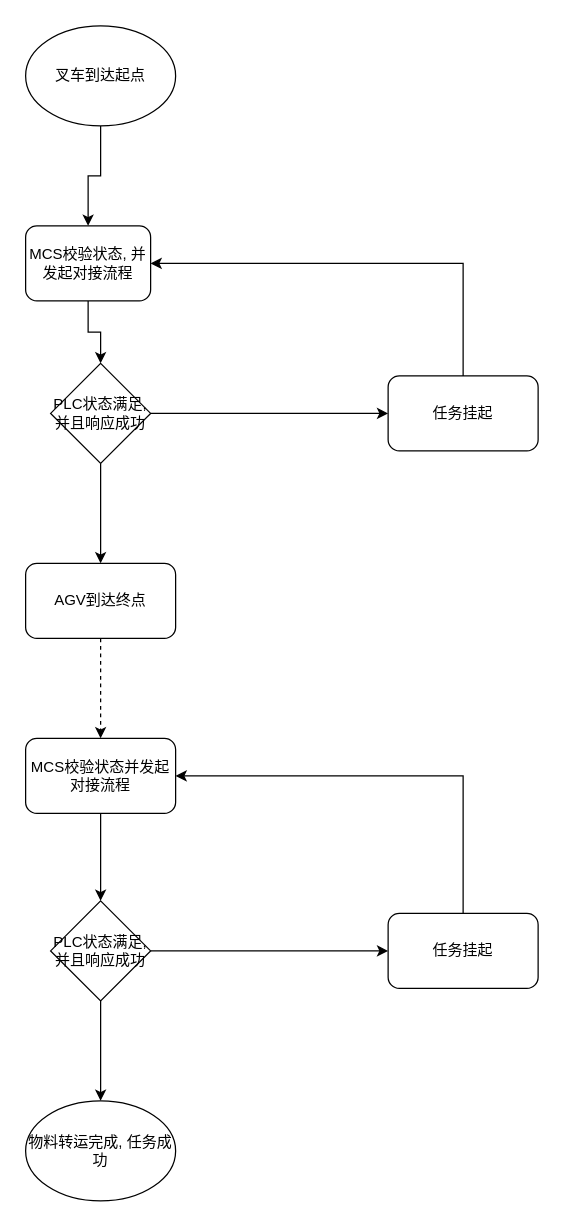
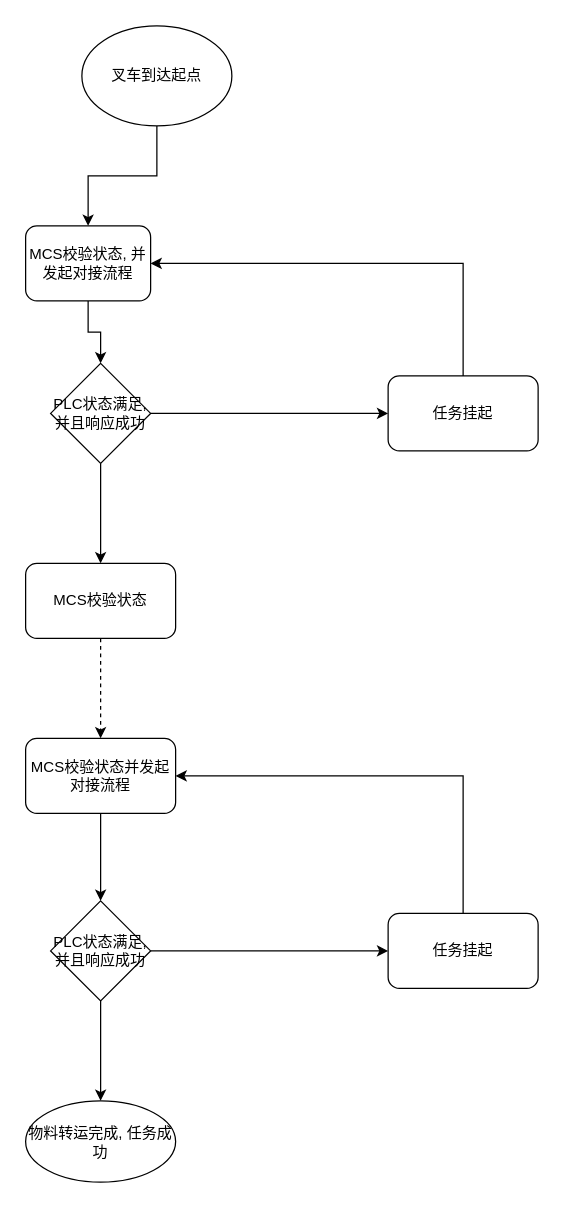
node "叉车到达起点": moved (101, 76) -> (157, 76)
node "AGV到达终点": label "AGV到达终点" -> "MCS校验状态"
node "物料转运完成, 任务成功": size 150x100 -> 150x81
